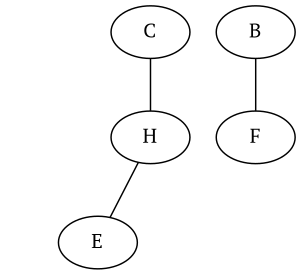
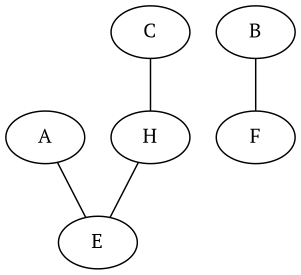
node "A": added
